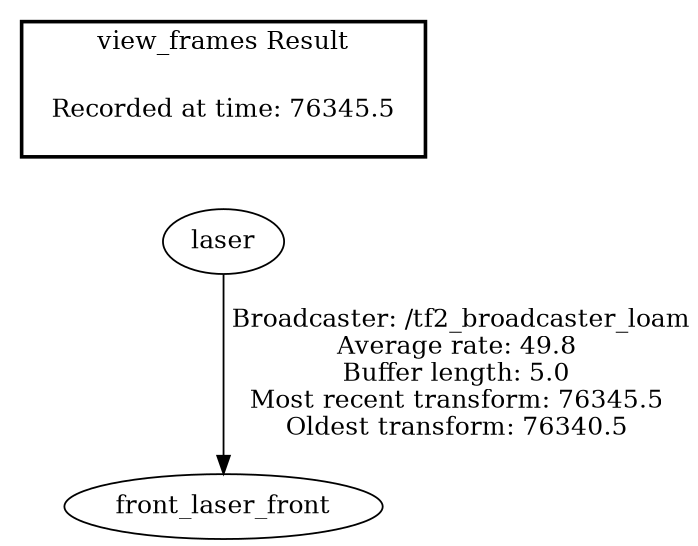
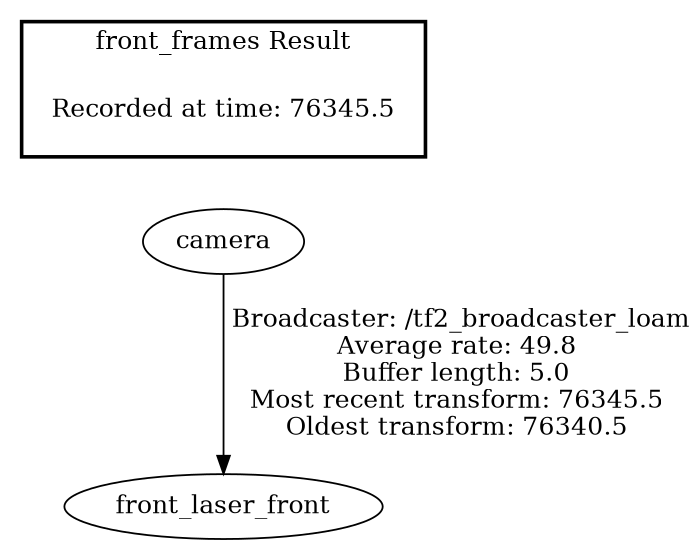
cluster "view_frames Result": label "view_frames Result" -> "front_frames Result"
node "laser": label "laser" -> "camera"
